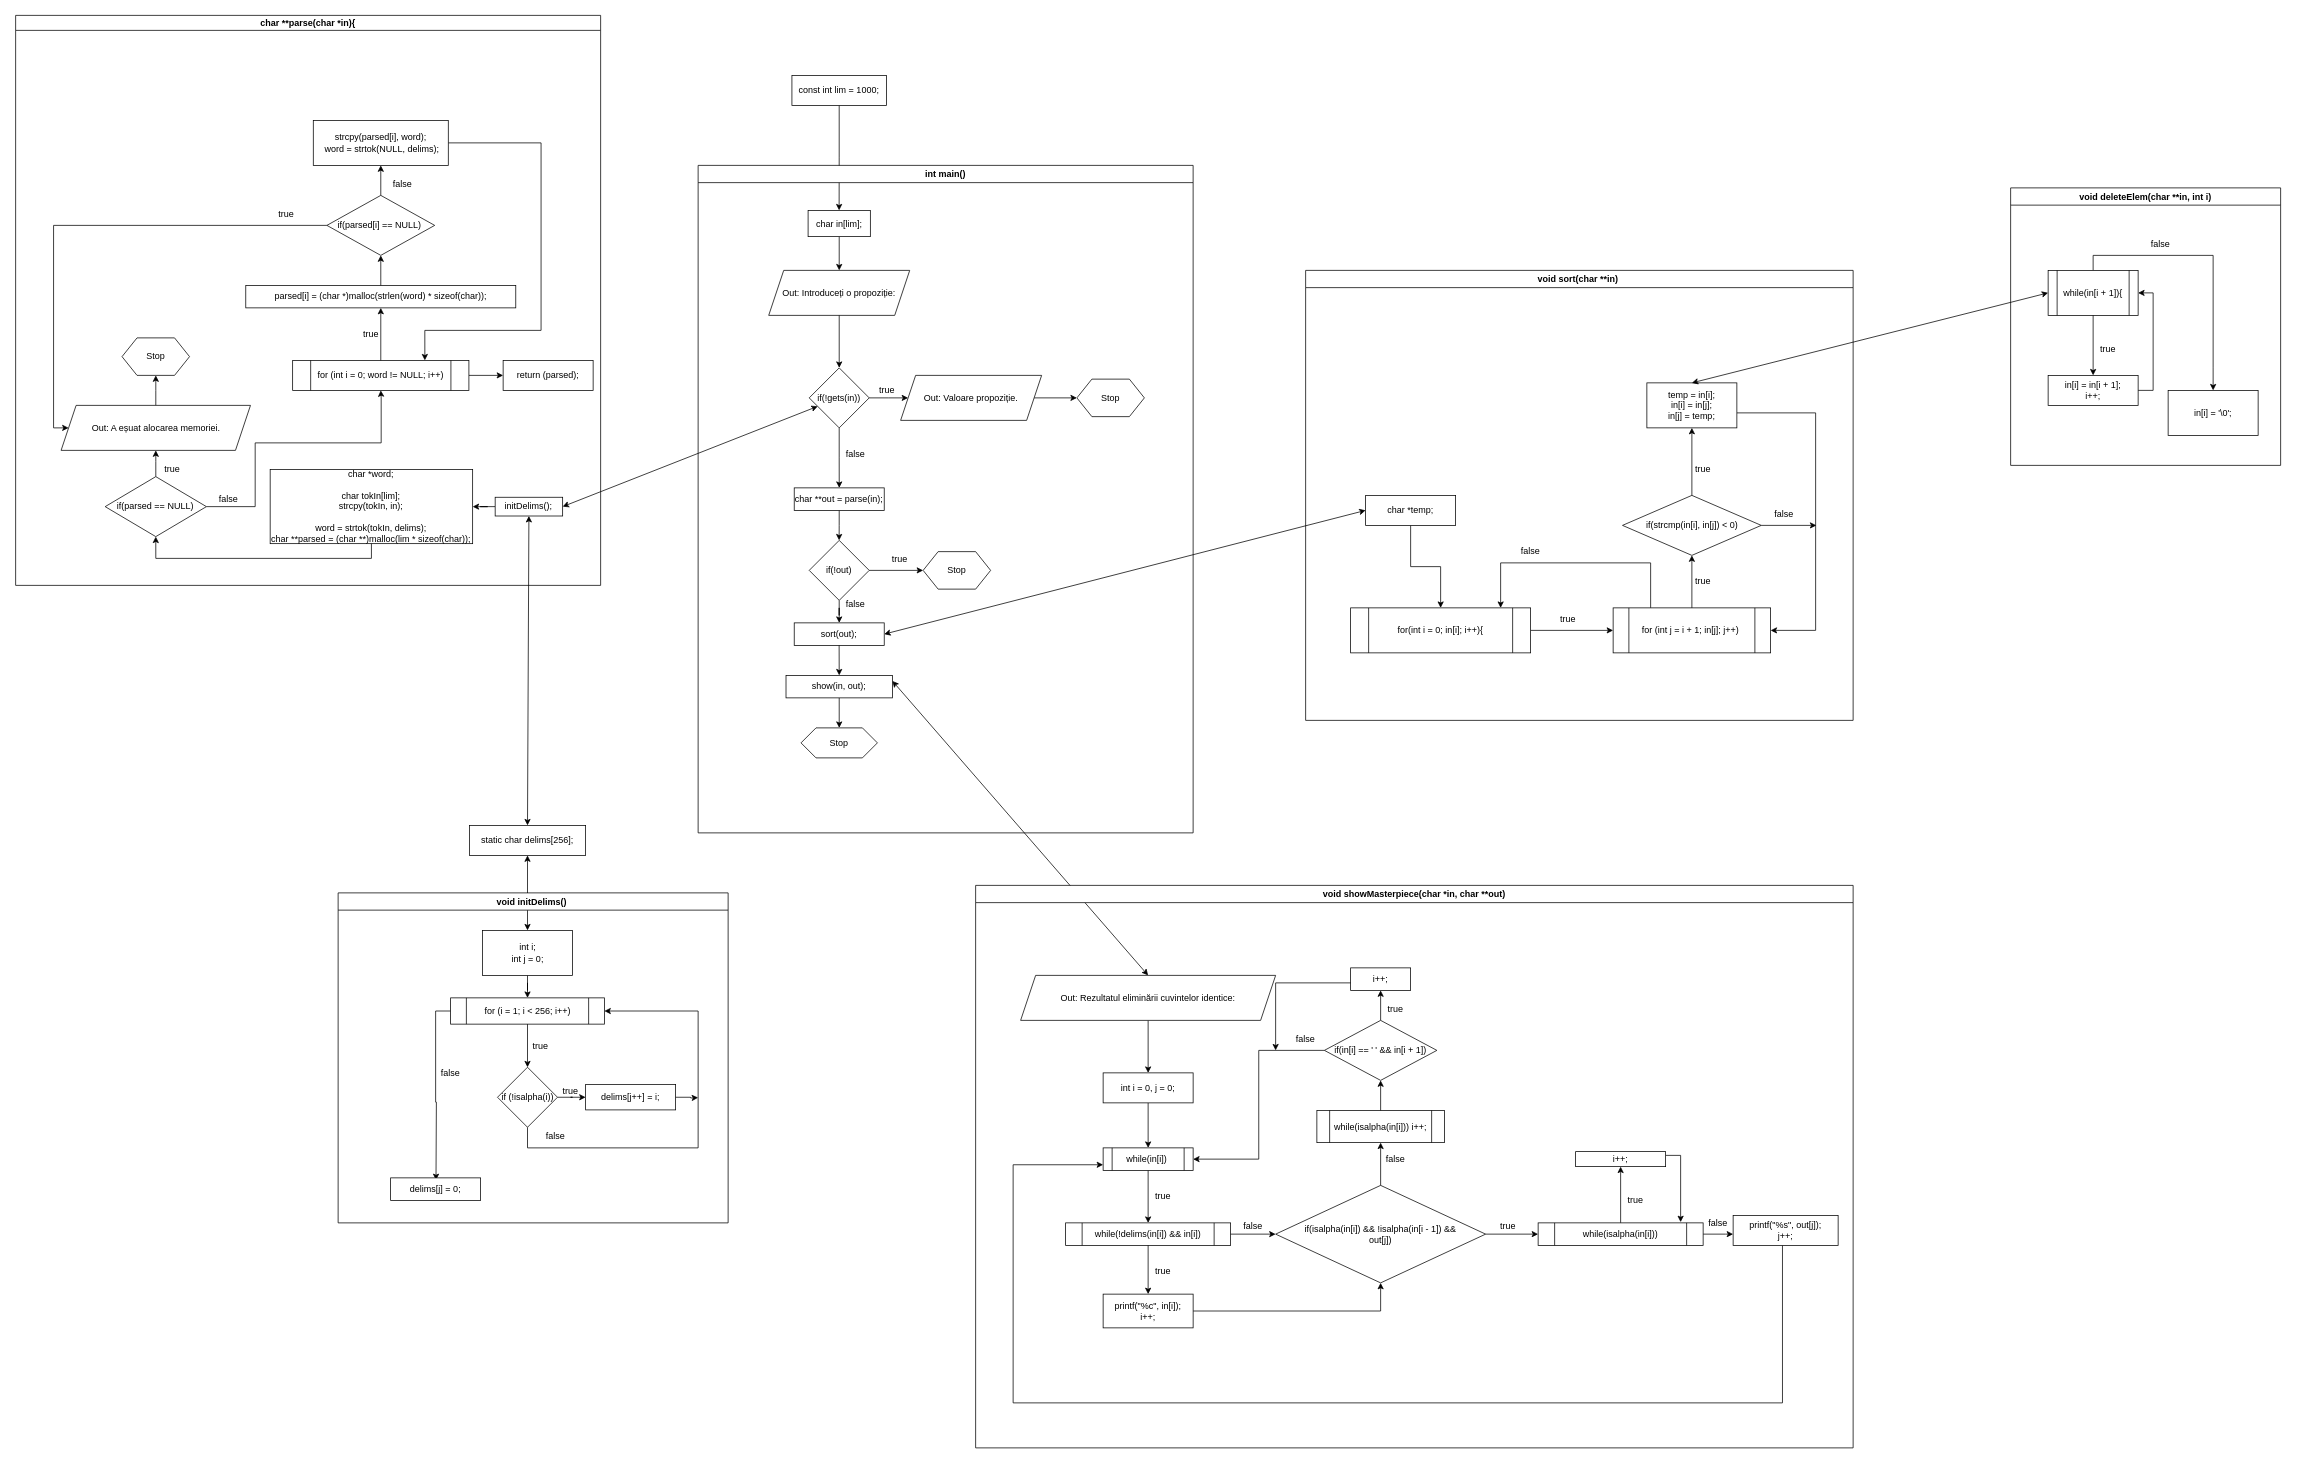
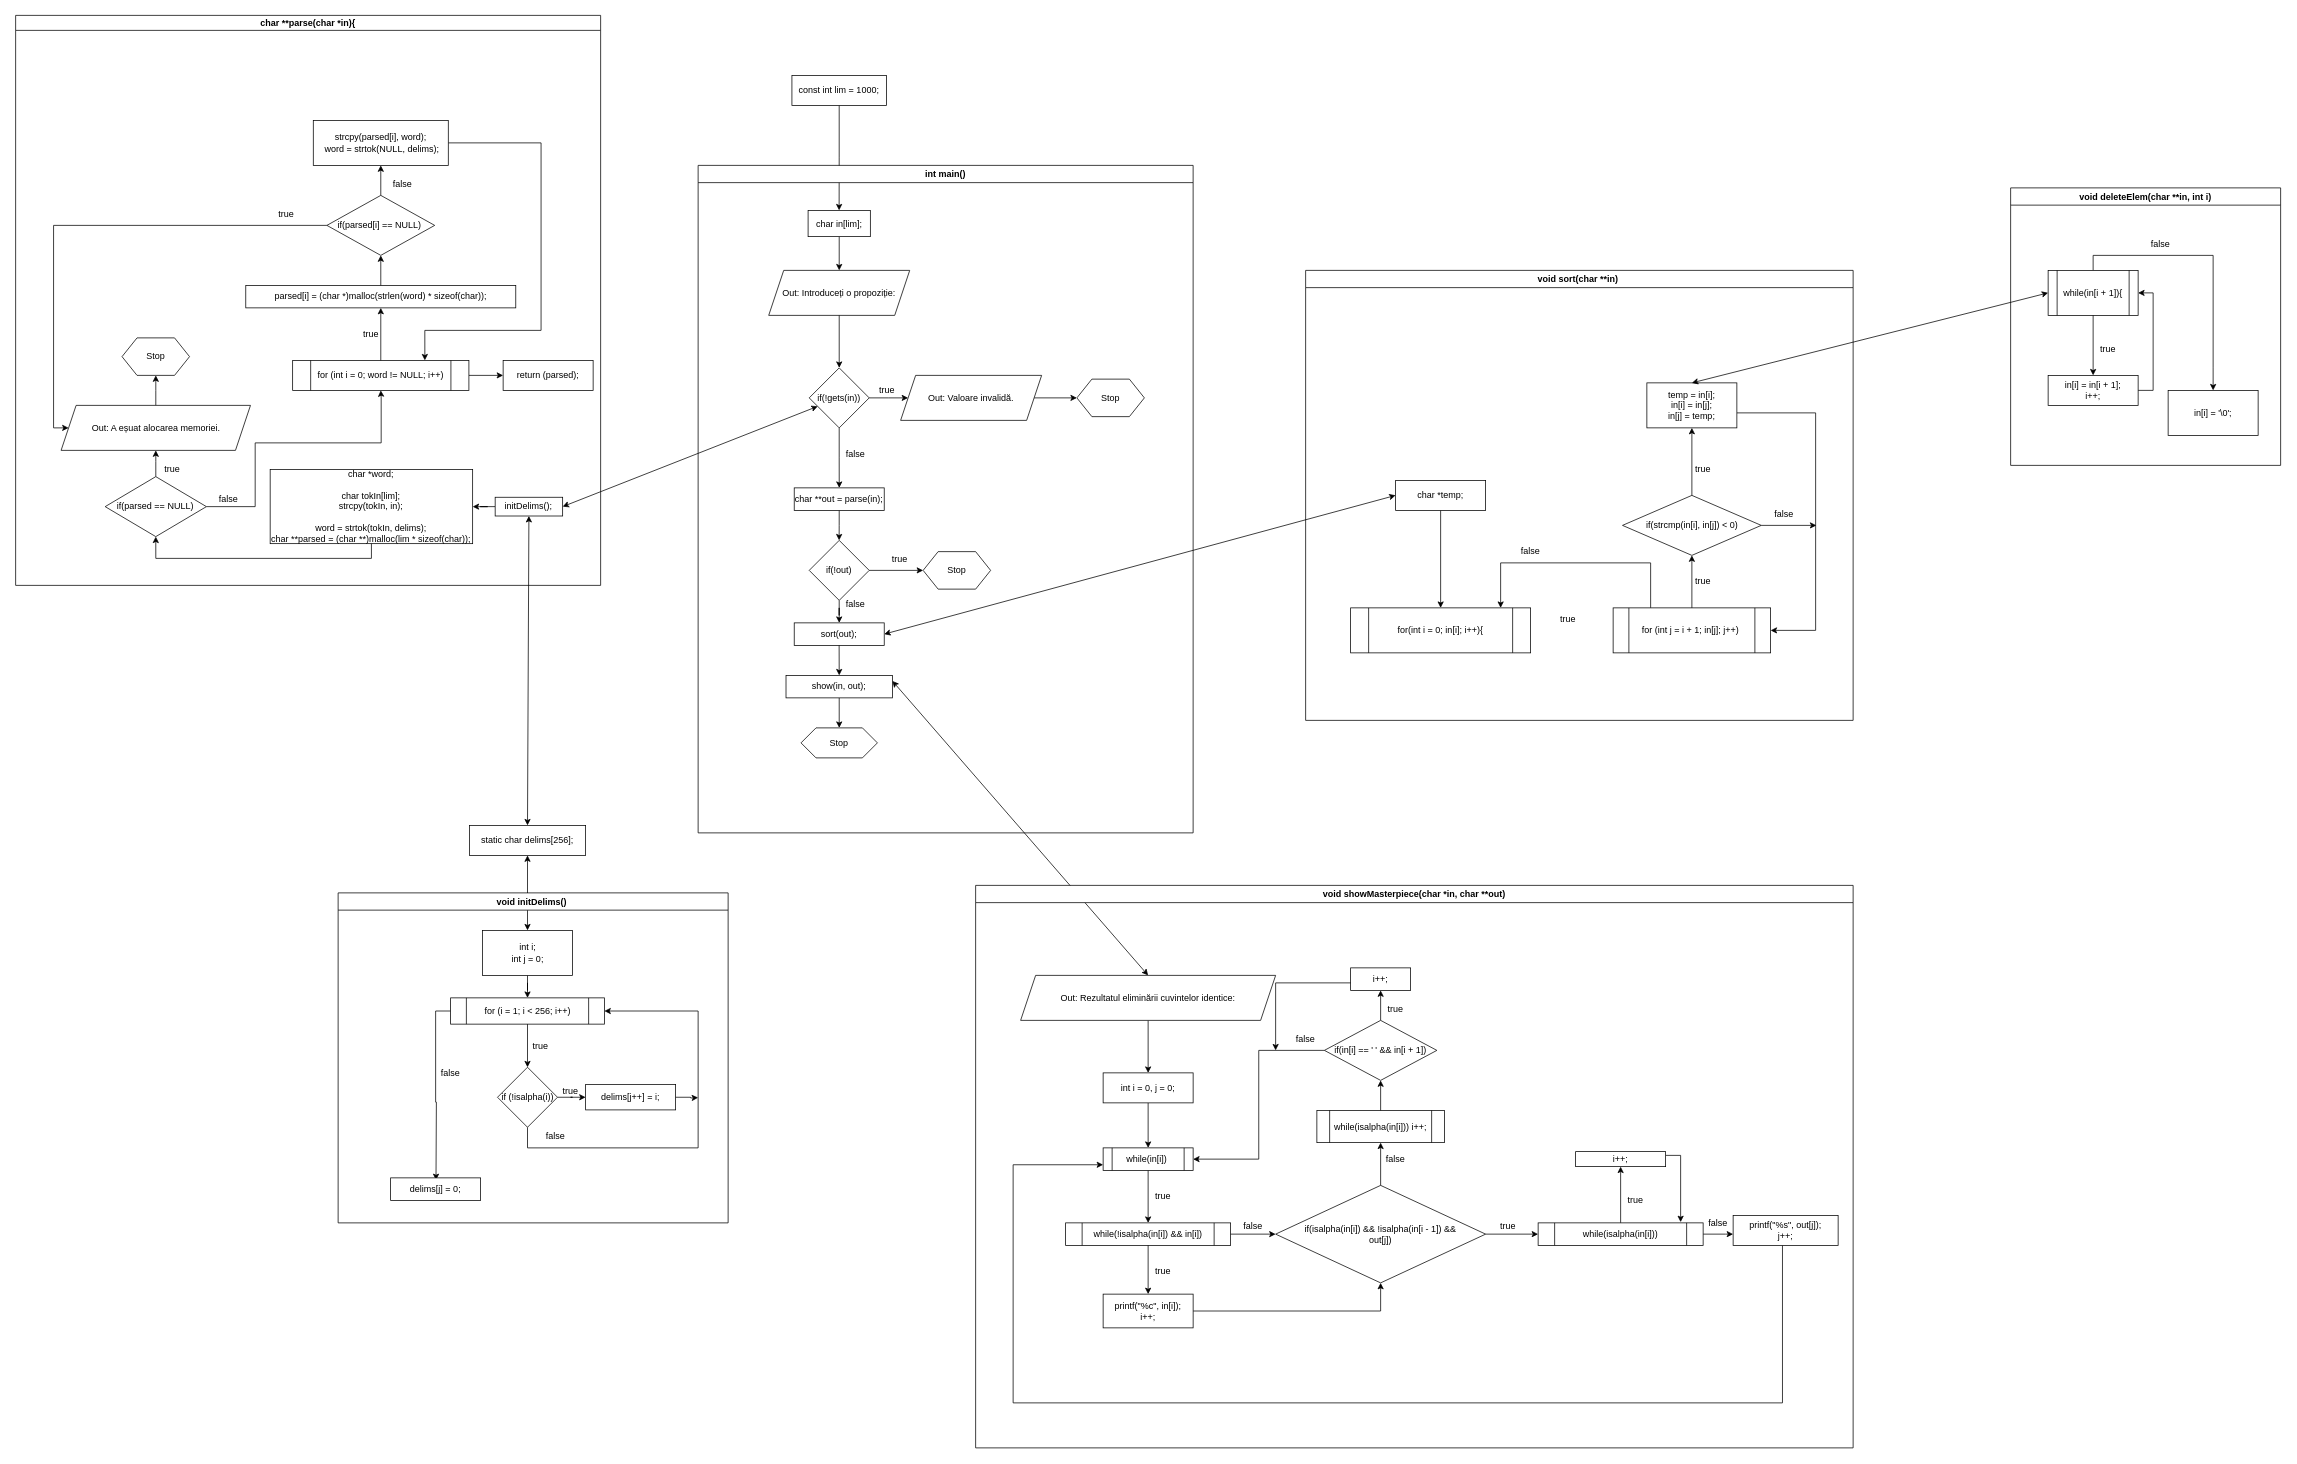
node "Out: Valoare propoziție.": label "Out: Valoare propoziție." -> "Out: Valoare invalidă."
node "char *temp;": moved (1410, 510) -> (1440, 495)
edge "for(int i = 0; in[i]; i++){" -> "for (int j = i + 1; in[j]; j++)": removed
node "while(!delims(in[i]) && in[i])": label "while(!delims(in[i]) && in[i])" -> "while(!isalpha(in[i]) && in[i])"
